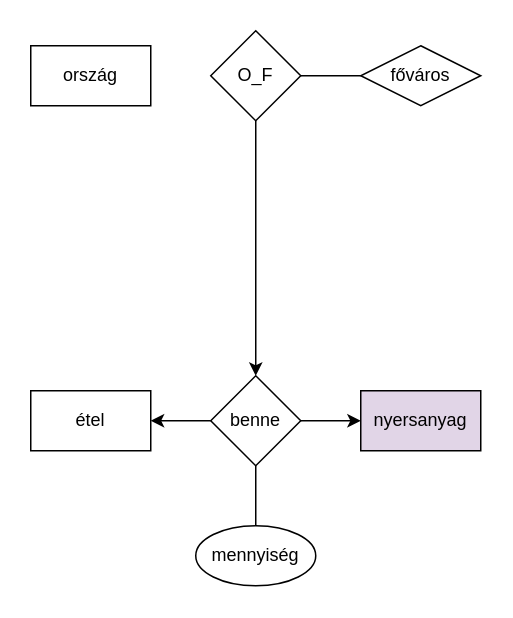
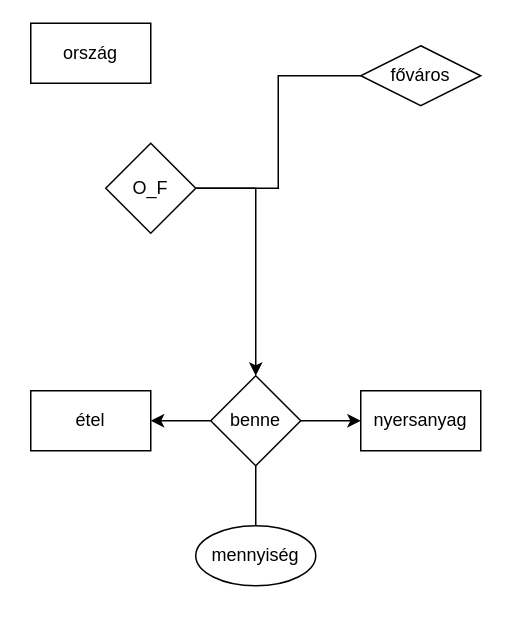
node "ország": moved (91, 76) -> (91, 53)
node "O_F": moved (256, 76) -> (151, 188)
node "nyersanyag": fillcolor #e1d5e7 -> #ffffff
